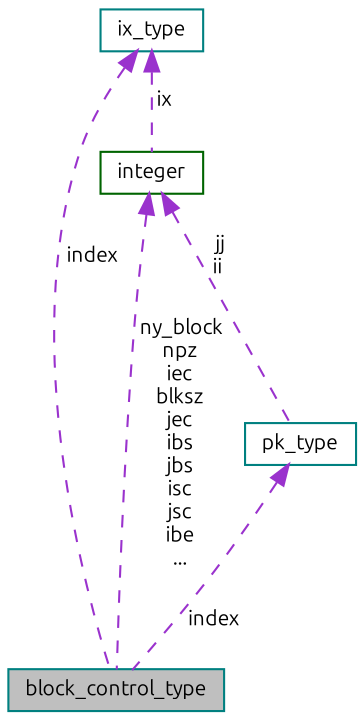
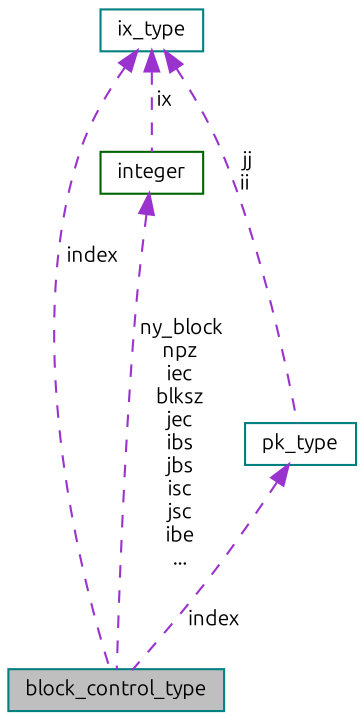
edge "pk_type" -> "integer": now "pk_type" -> "ix_type"
